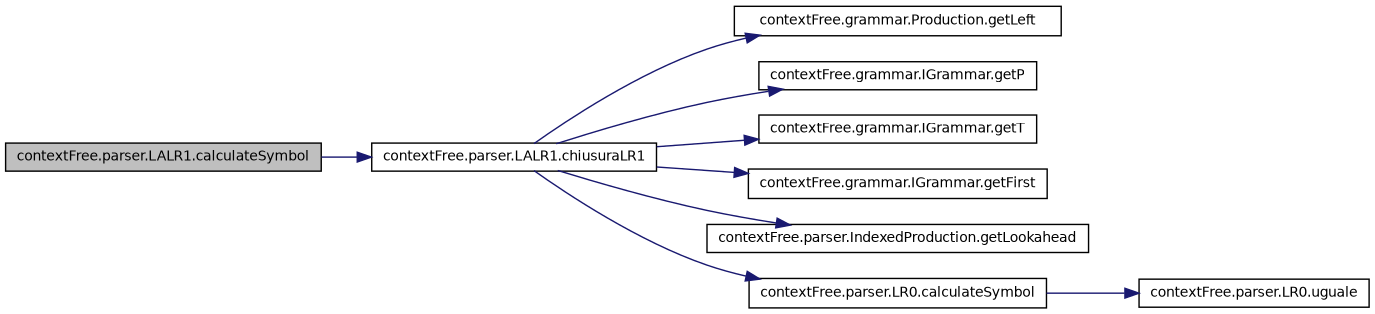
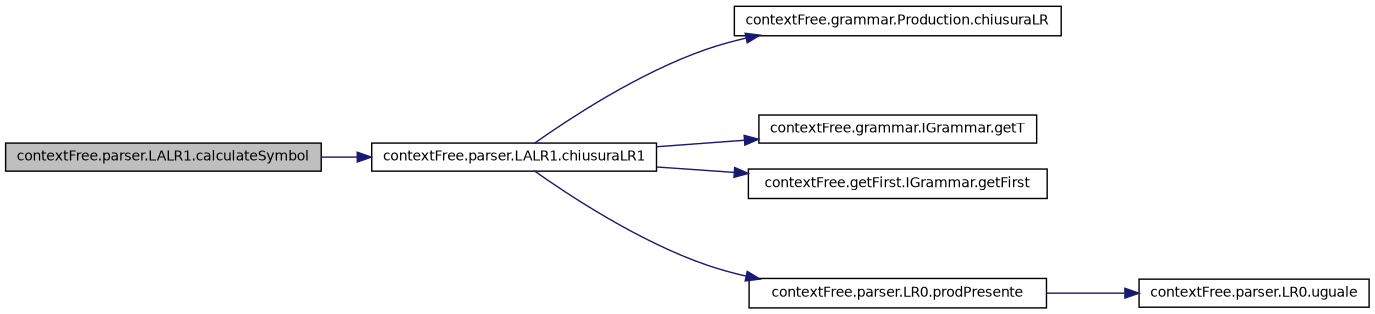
node "contextFree.grammar.Production.getLeft": label "contextFree.grammar.Production.getLeft" -> "contextFree.grammar.Production.chiusuraLR"
node "contextFree.grammar.IGrammar.getP": removed
node "contextFree.grammar.IGrammar.getFirst": label "contextFree.grammar.IGrammar.getFirst" -> "contextFree.getFirst.IGrammar.getFirst"
node "contextFree.parser.IndexedProduction.getLookahead": removed
node "contextFree.parser.LR0.calculateSymbol": label "contextFree.parser.LR0.calculateSymbol" -> "contextFree.parser.LR0.prodPresente"
